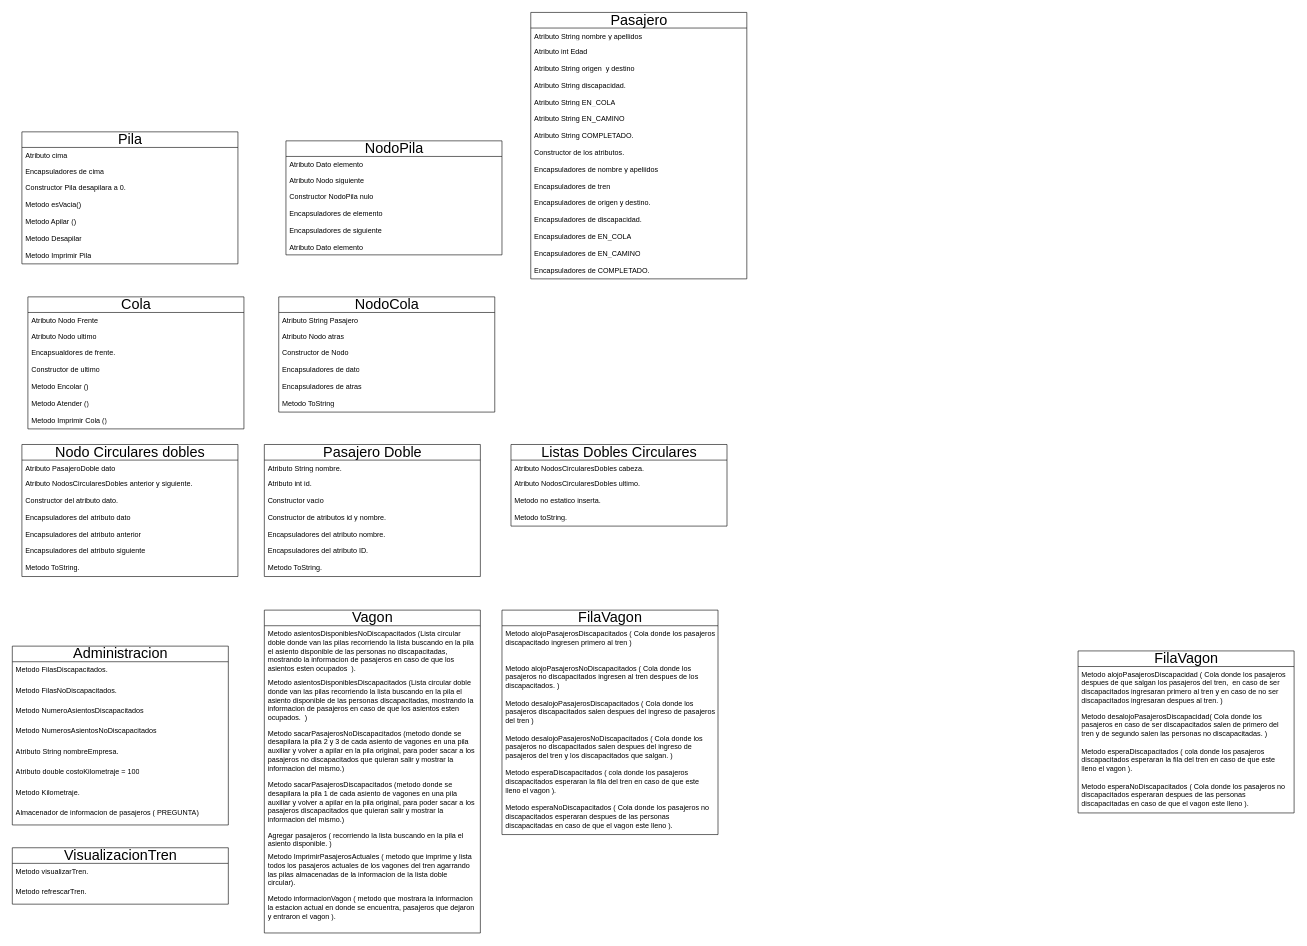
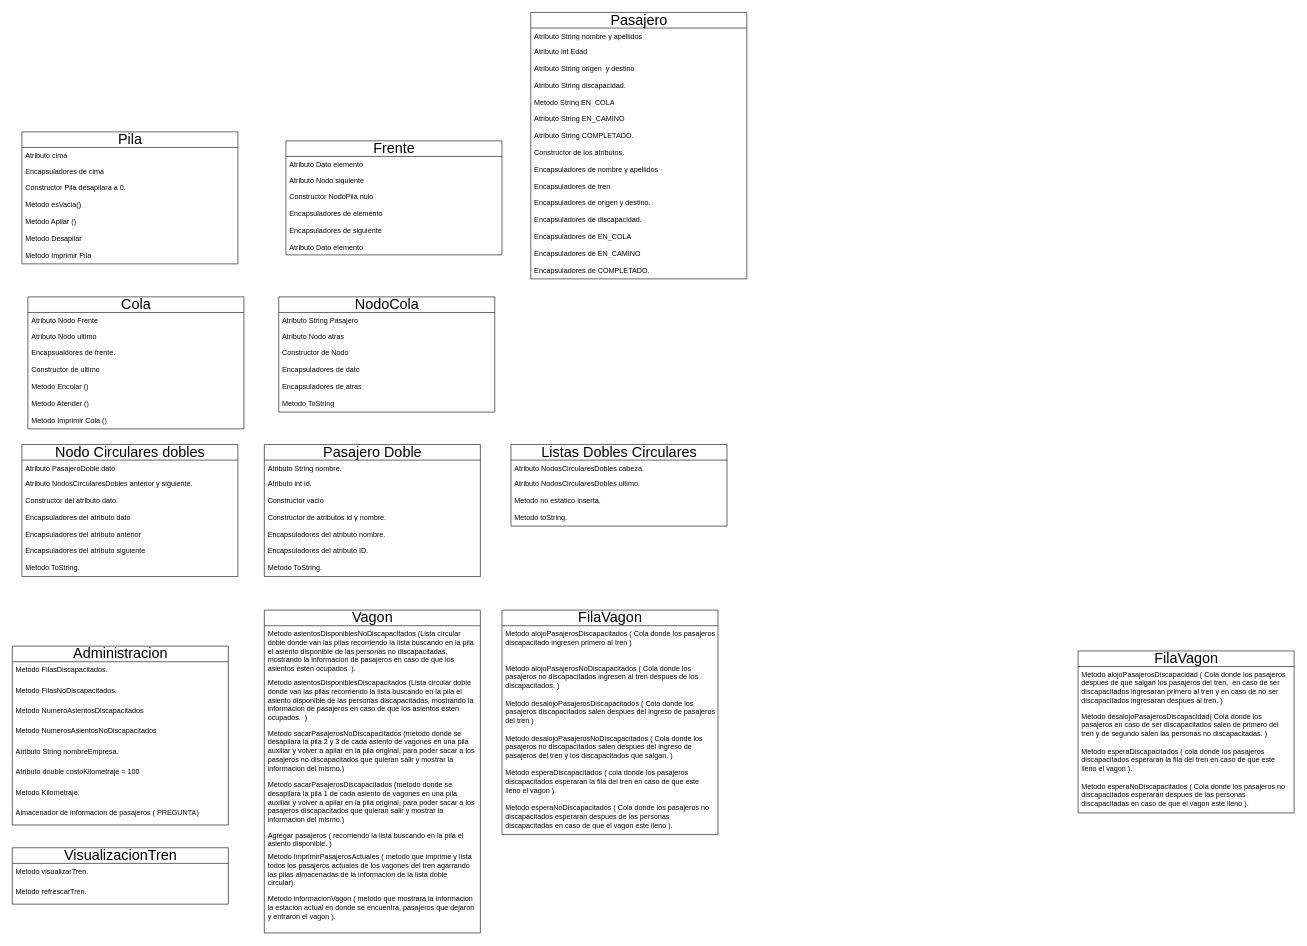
node "Atributo String EN_COLA": label "Atributo String EN_COLA" -> "Metodo String EN_COLA"
node "NodoPila": label "NodoPila" -> "Frente"
